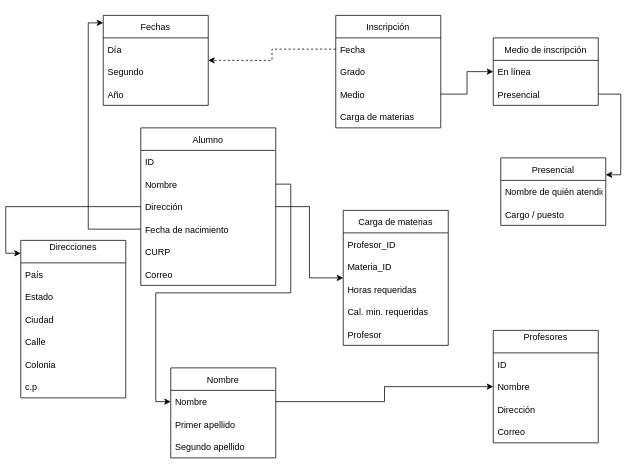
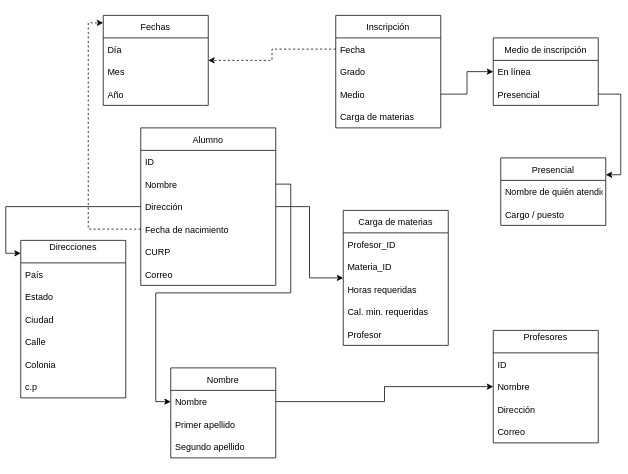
node "Segundo": label "Segundo" -> "Mes"
edge "Fecha de nacimiento" -> "Fechas": style solid -> dashed
